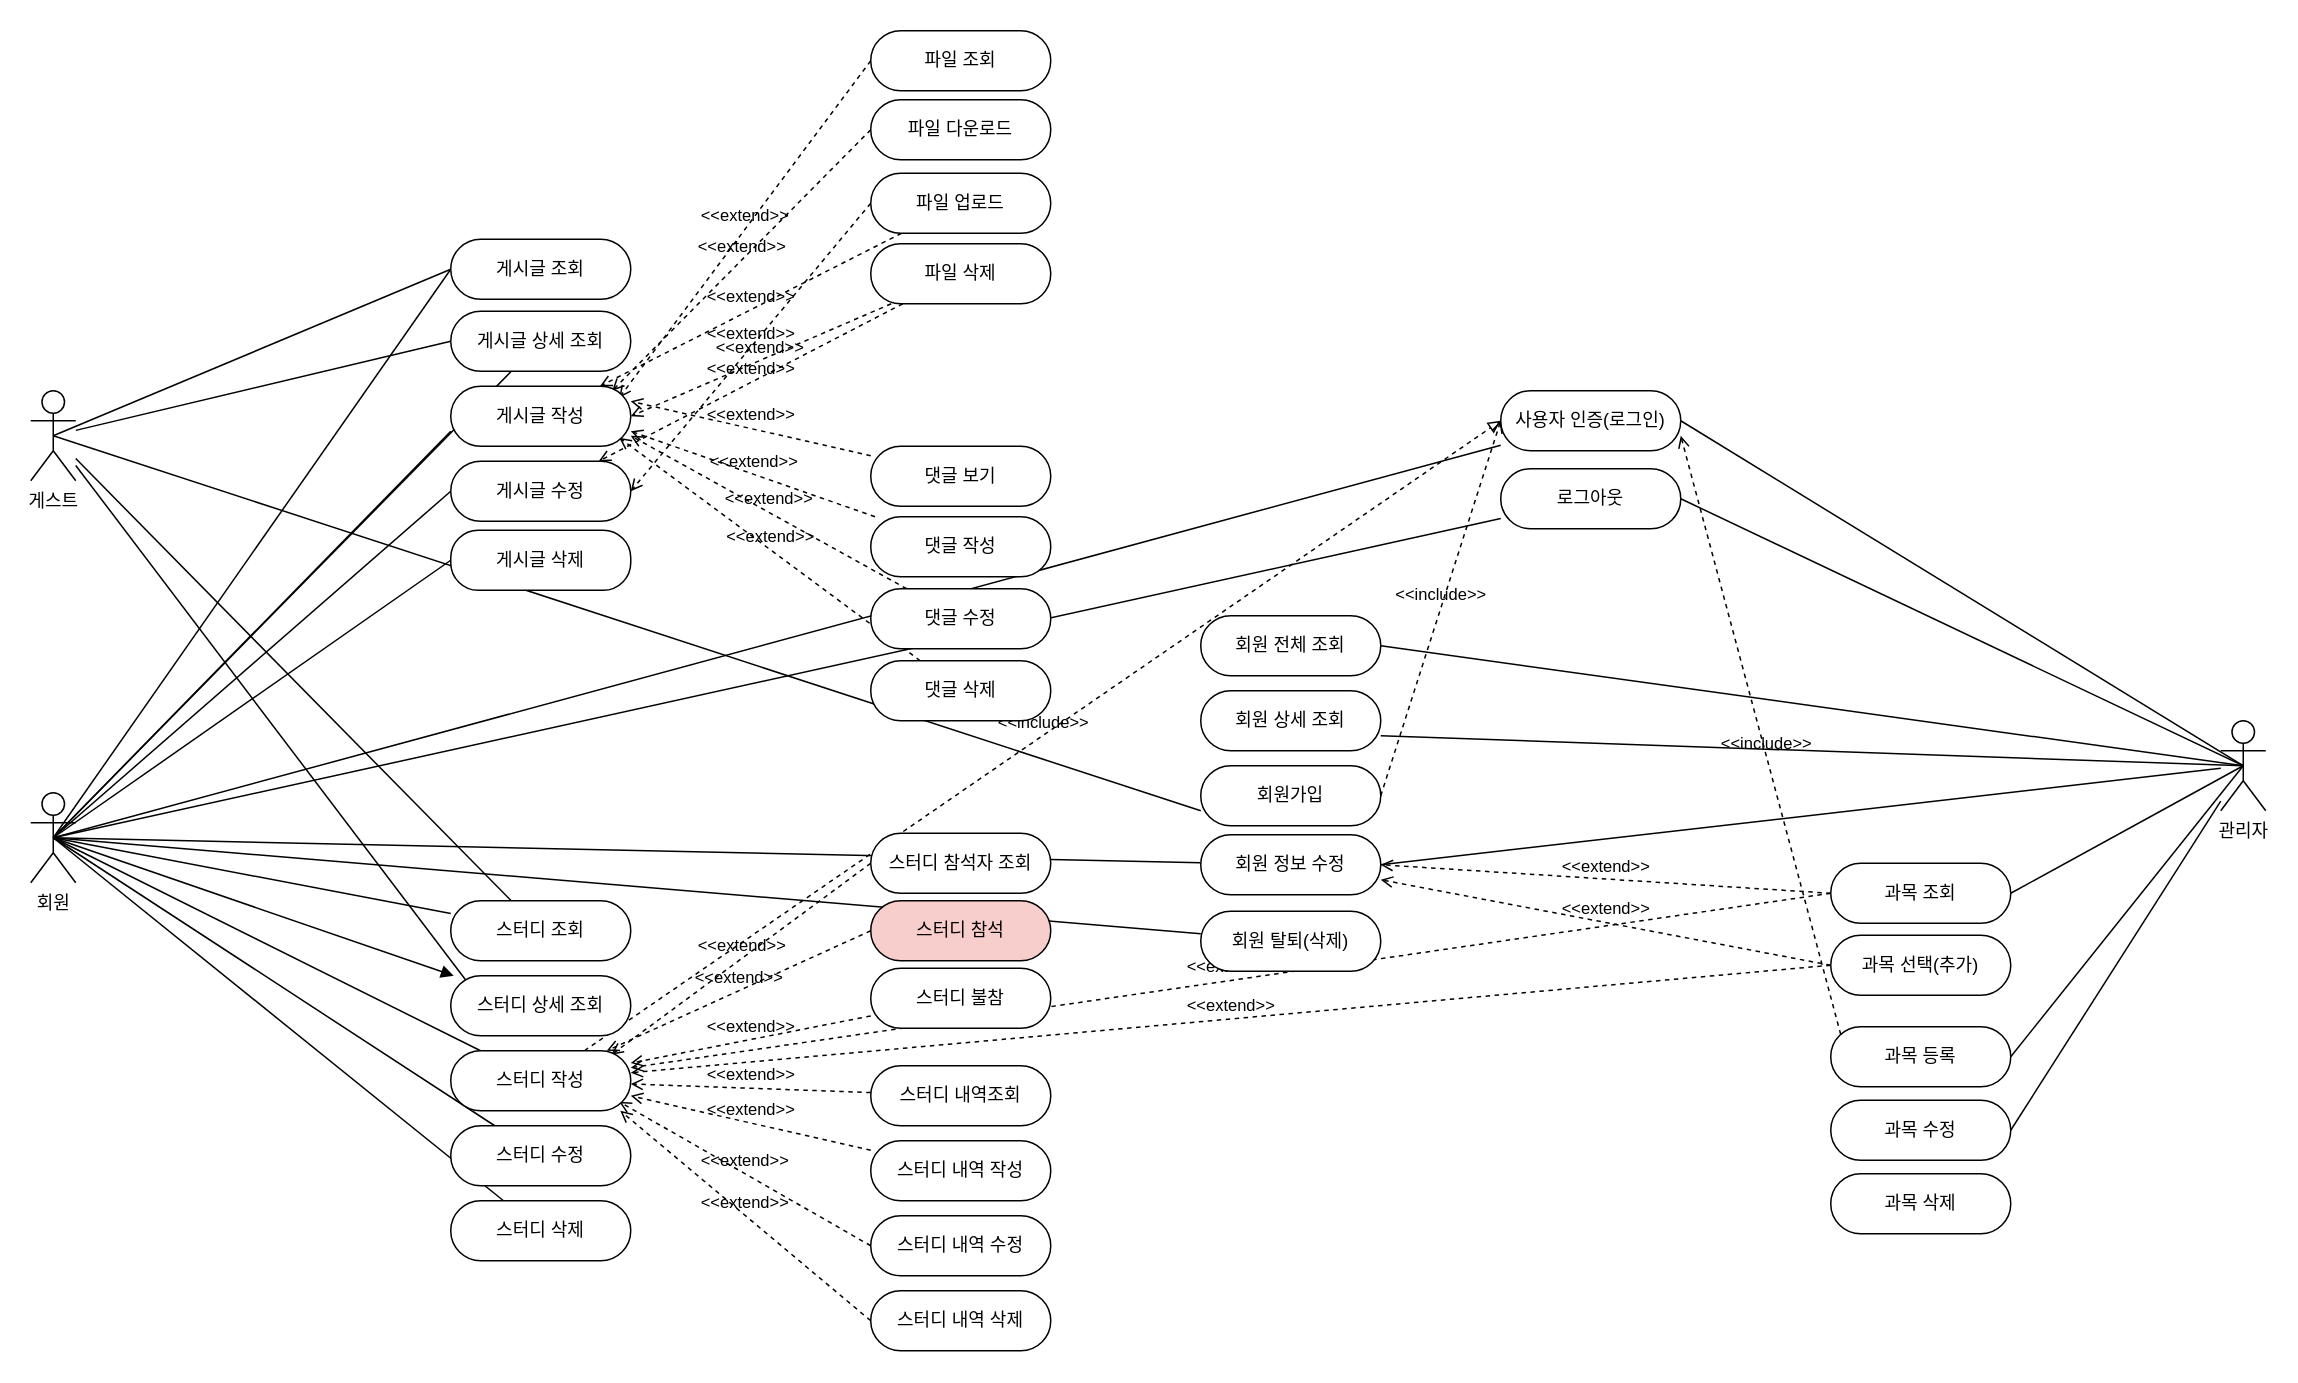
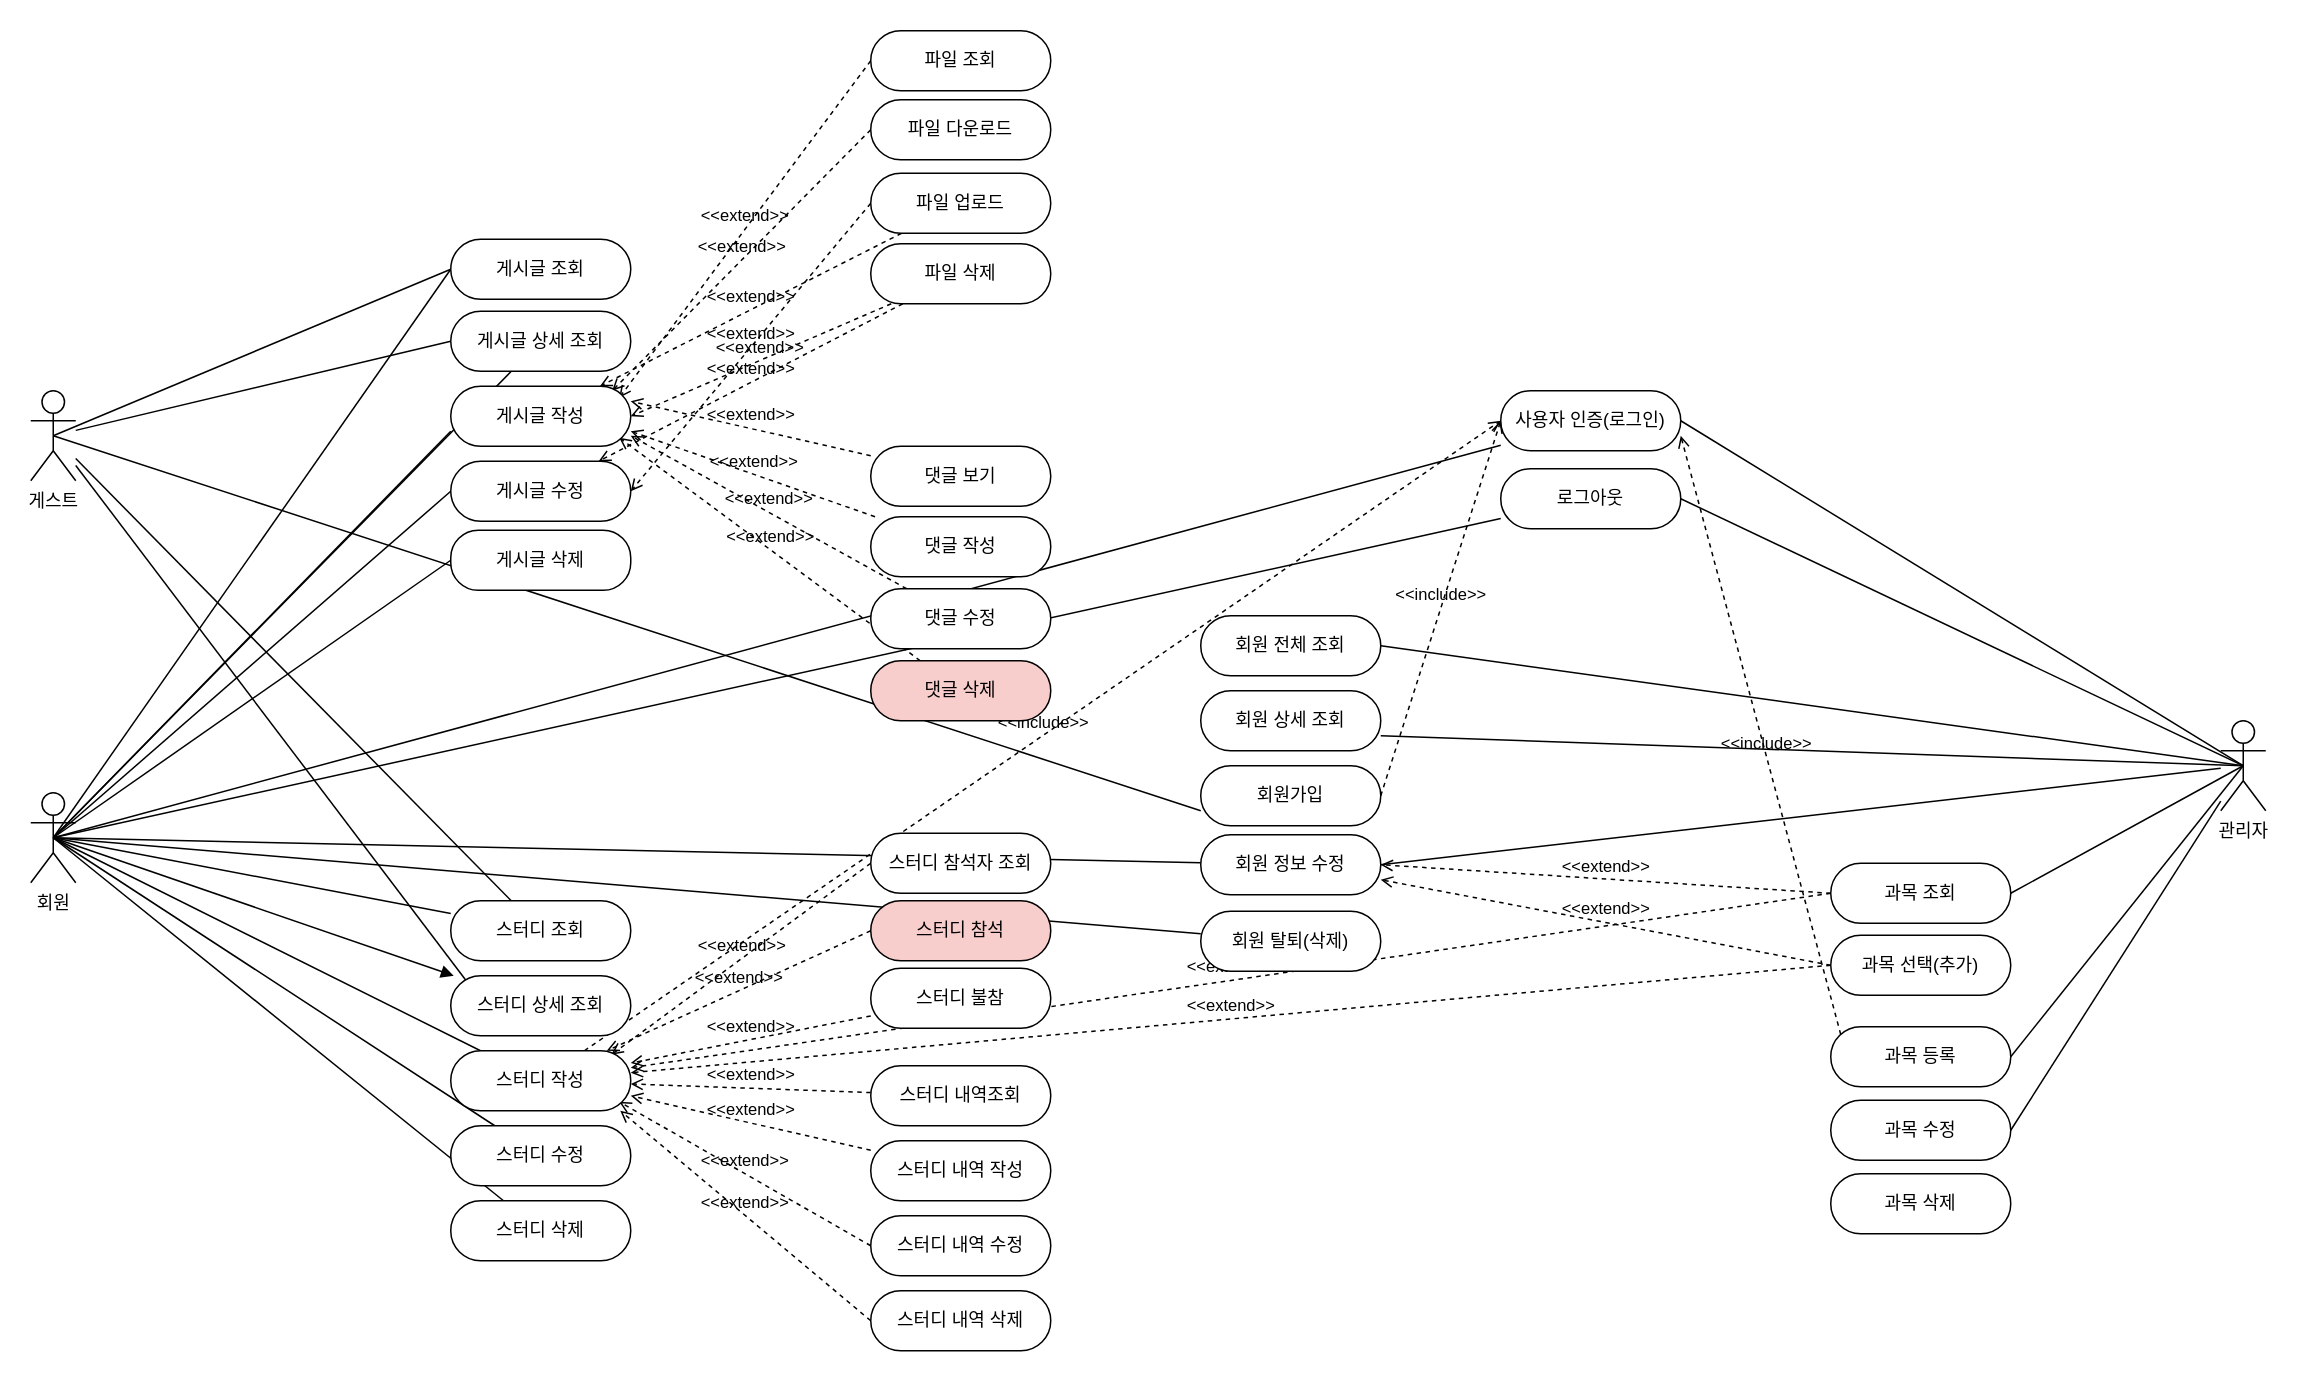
edge "스터디 작성" -> "사용자 인증(로그인)": arrowhead block -> open
node "댓글 삭제": fillcolor #ffffff -> #f8cecc
